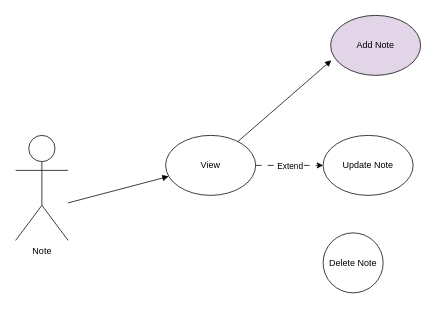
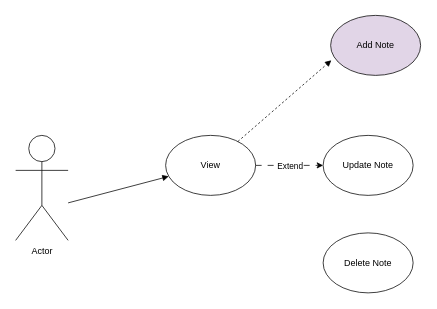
edge "View" -> "Add Note": style solid -> dashed
node "Note": label "Note" -> "Actor"
node "Delete Note": size 60x60 -> 90x60
